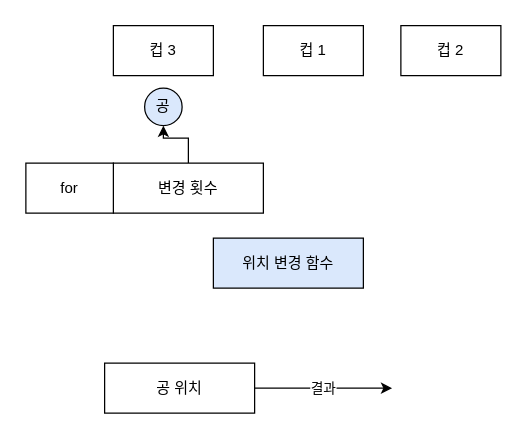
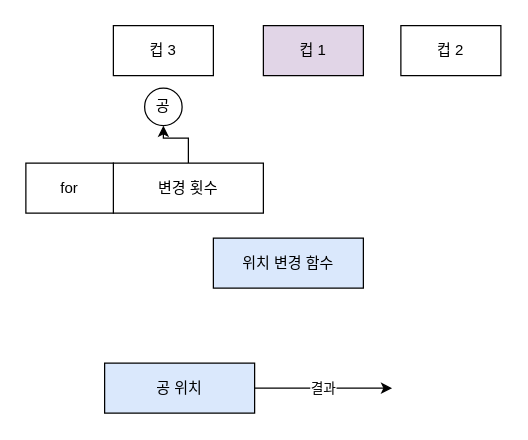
node "컵 1": fillcolor #ffffff -> #e1d5e7
node "공": fillcolor #dae8fc -> #ffffff
node "공 위치": fillcolor #ffffff -> #dae8fc
